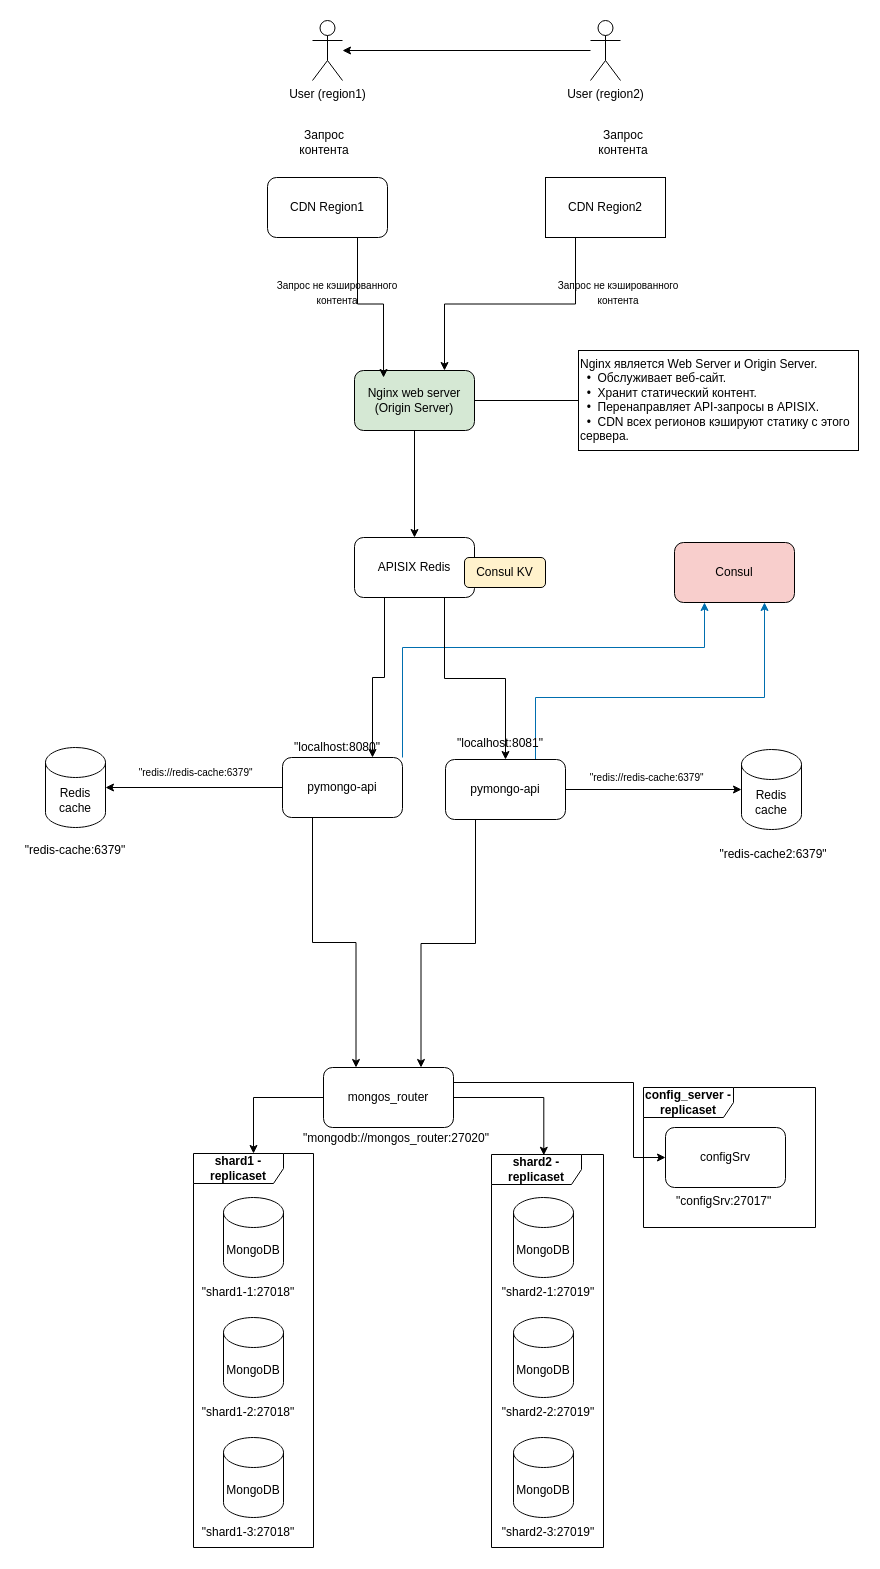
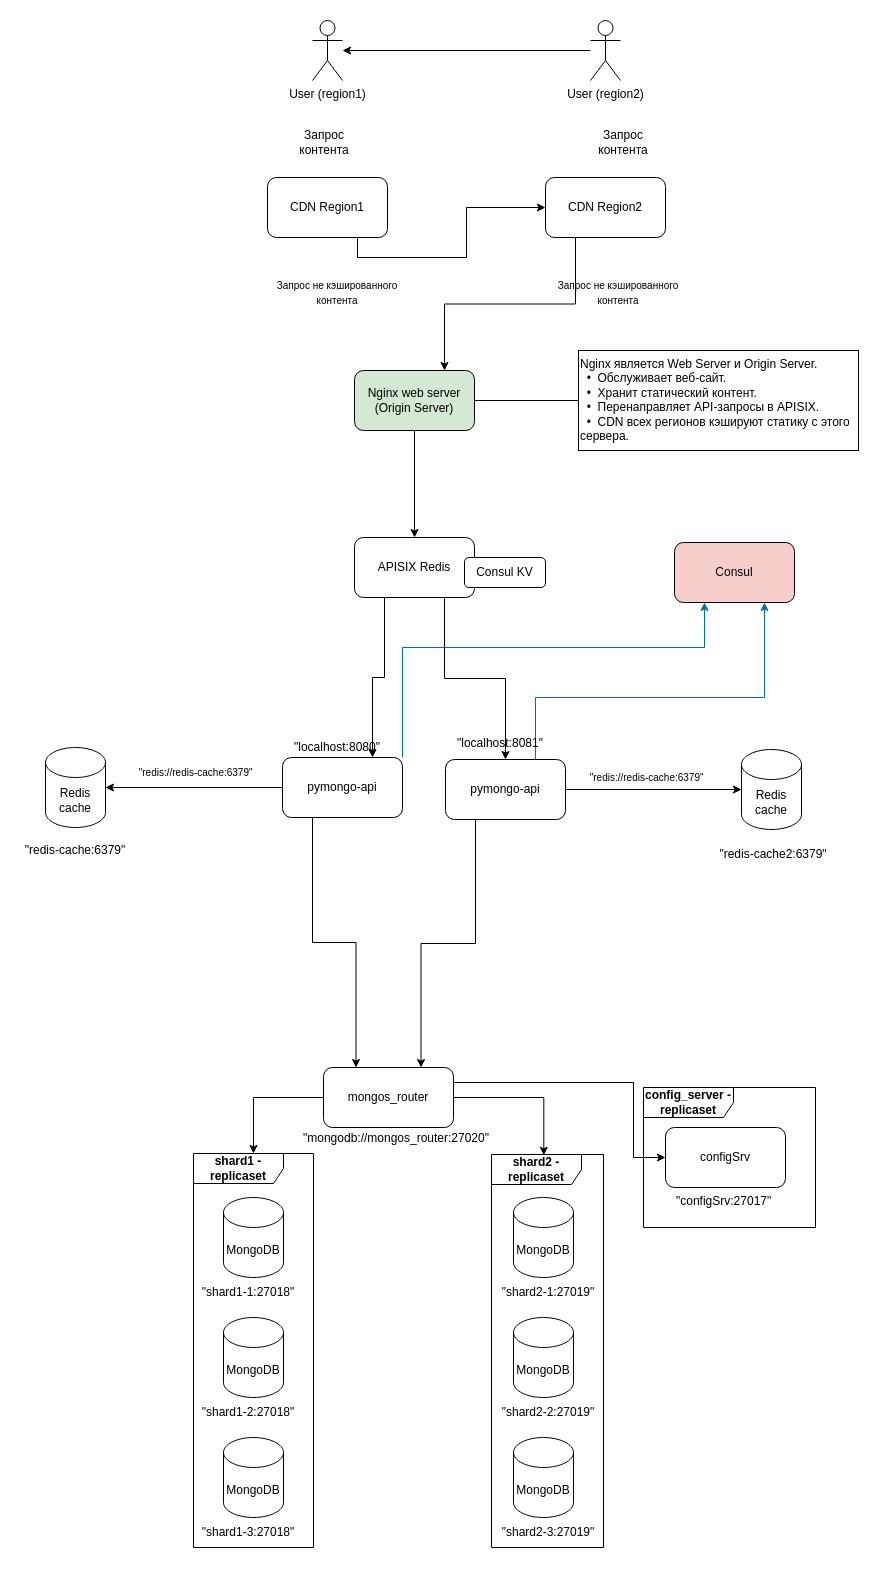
node "CDN Region2": shape rectangle -> rounded rectangle
edge "CDN Region1" -> "Nginx web server (Origin Server)": now "CDN Region1" -> "CDN Region2"
node "Consul KV": fillcolor #fff2cc -> #ffffff
